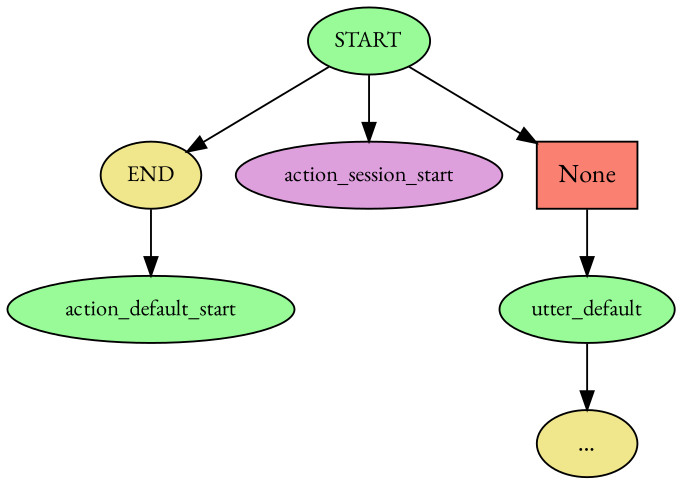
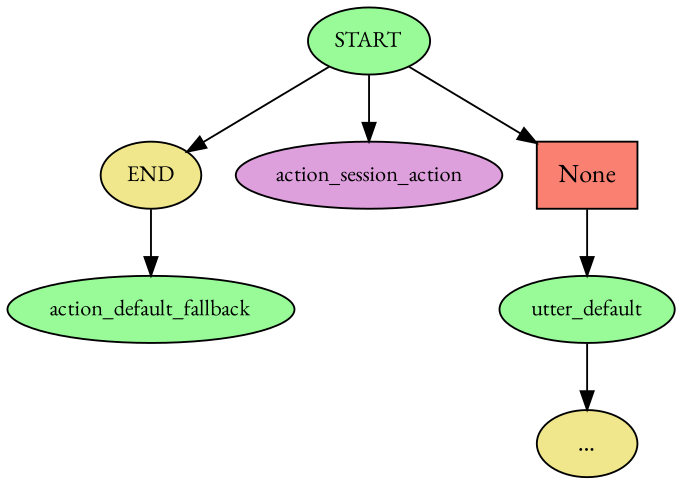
node "action_session_start": label "action_session_start" -> "action_session_action"
node "action_default_start": label "action_default_start" -> "action_default_fallback"
